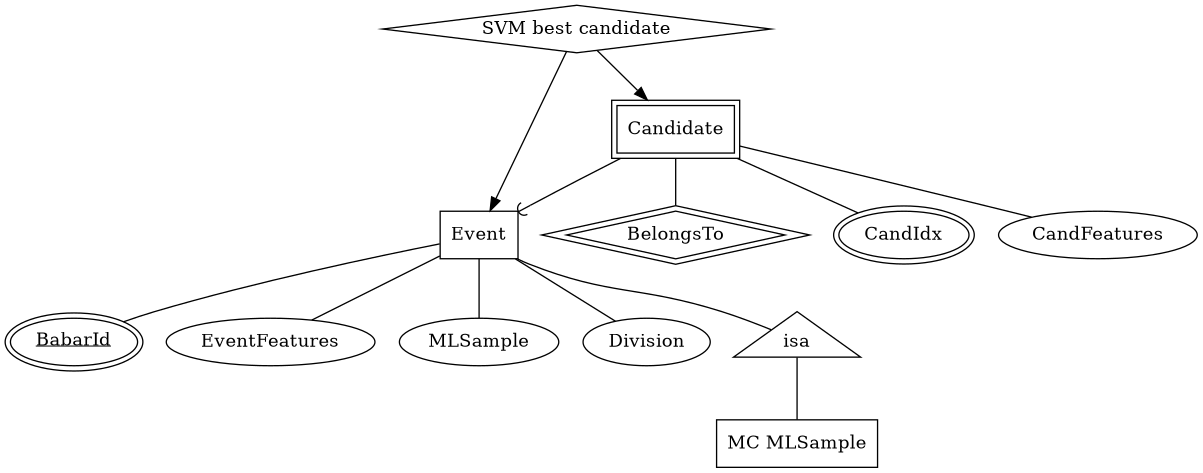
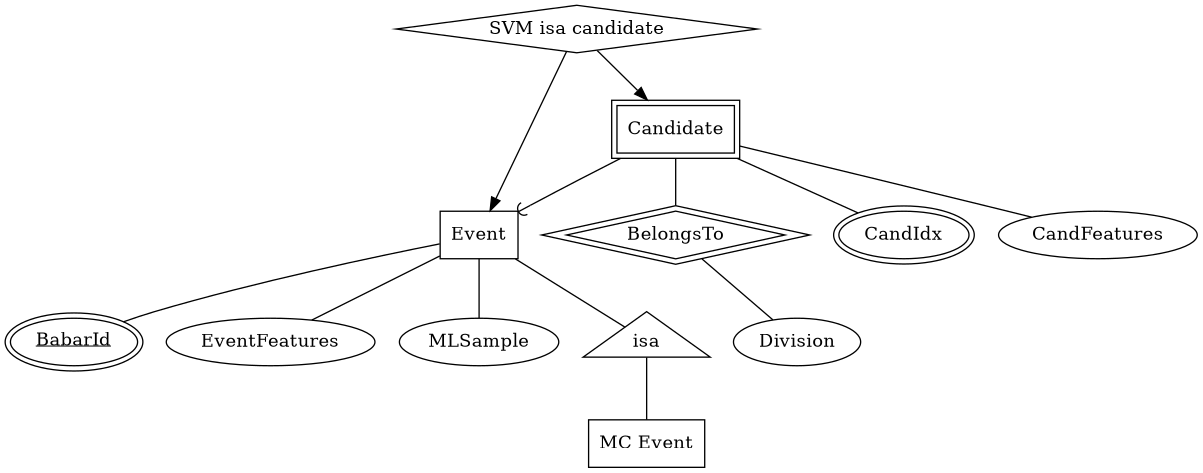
node "SVM best candidate": label "SVM best candidate" -> "SVM isa candidate"
edge "Event" -- "Division": now "BelongsTo" -- "Division"
node "MC MLSample": label "MC MLSample" -> "MC Event"
